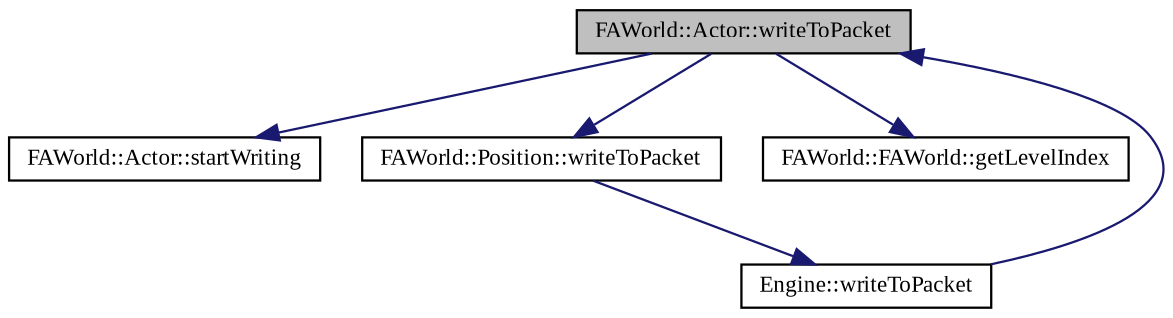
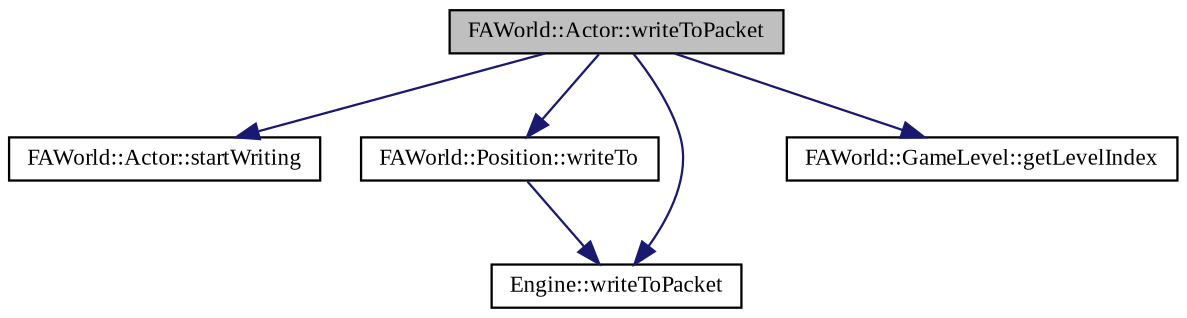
edge "Engine::writeToPacket" -> "FAWorld::Actor::writeToPacket": reversed
node "FAWorld::Position::writeToPacket": label "FAWorld::Position::writeToPacket" -> "FAWorld::Position::writeTo"
node "FAWorld::FAWorld::getLevelIndex": label "FAWorld::FAWorld::getLevelIndex" -> "FAWorld::GameLevel::getLevelIndex"
